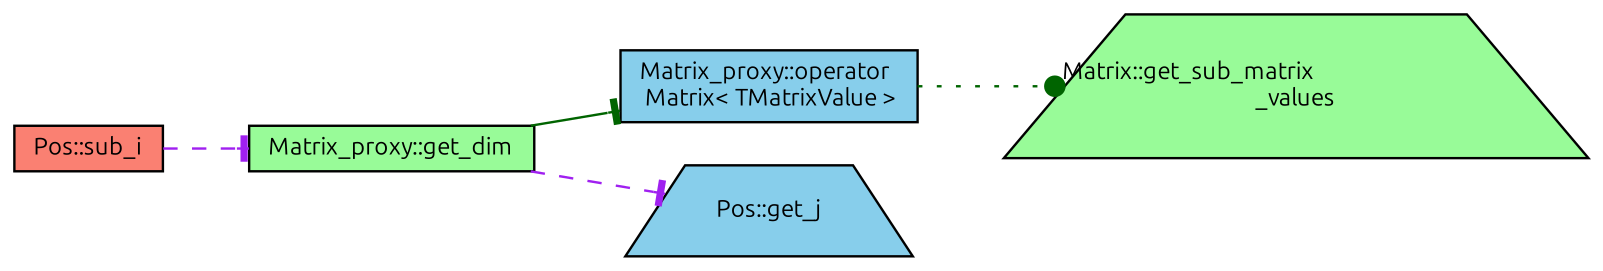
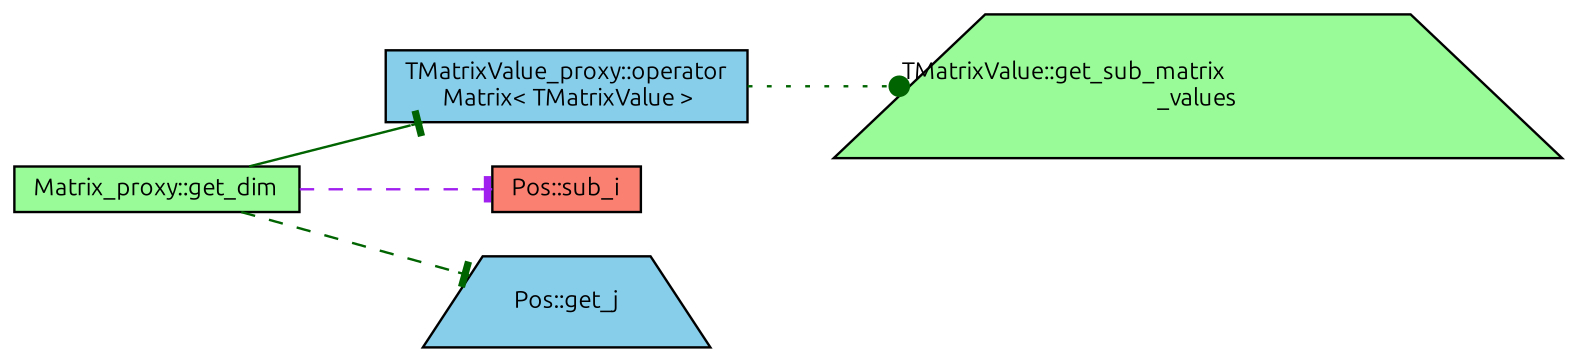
node "Matrix_proxy::operator Matrix< TMatrixValue >": label "Matrix_proxy::operator Matrix< TMatrixValue >" -> "TMatrixValue_proxy::operator Matrix< TMatrixValue >"
node "Matrix::get_sub_matrix _values": label "Matrix::get_sub_matrix _values" -> "TMatrixValue::get_sub_matrix _values"
edge "Pos::sub_i" -> "Matrix_proxy::get_dim": reversed
edge "Matrix_proxy::get_dim" -> "Pos::get_j": color purple -> darkgreen
